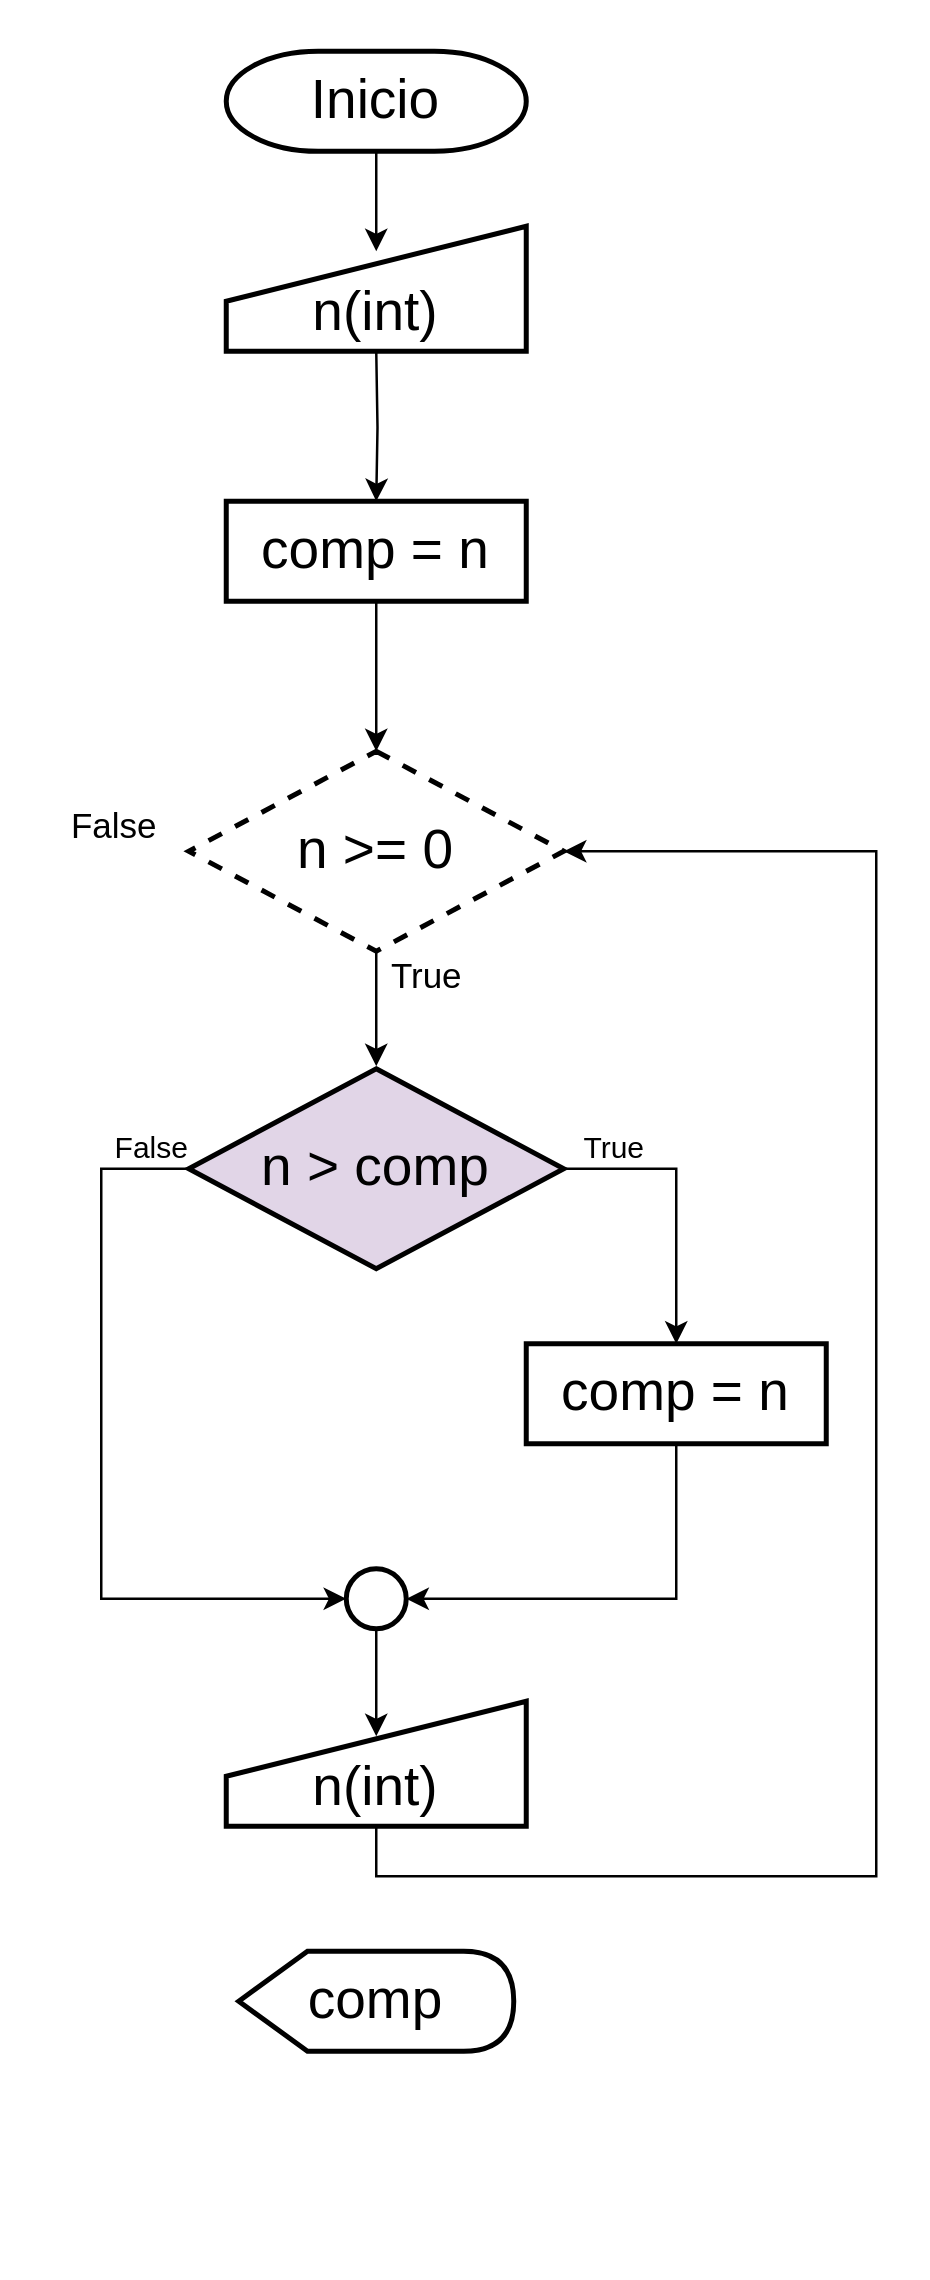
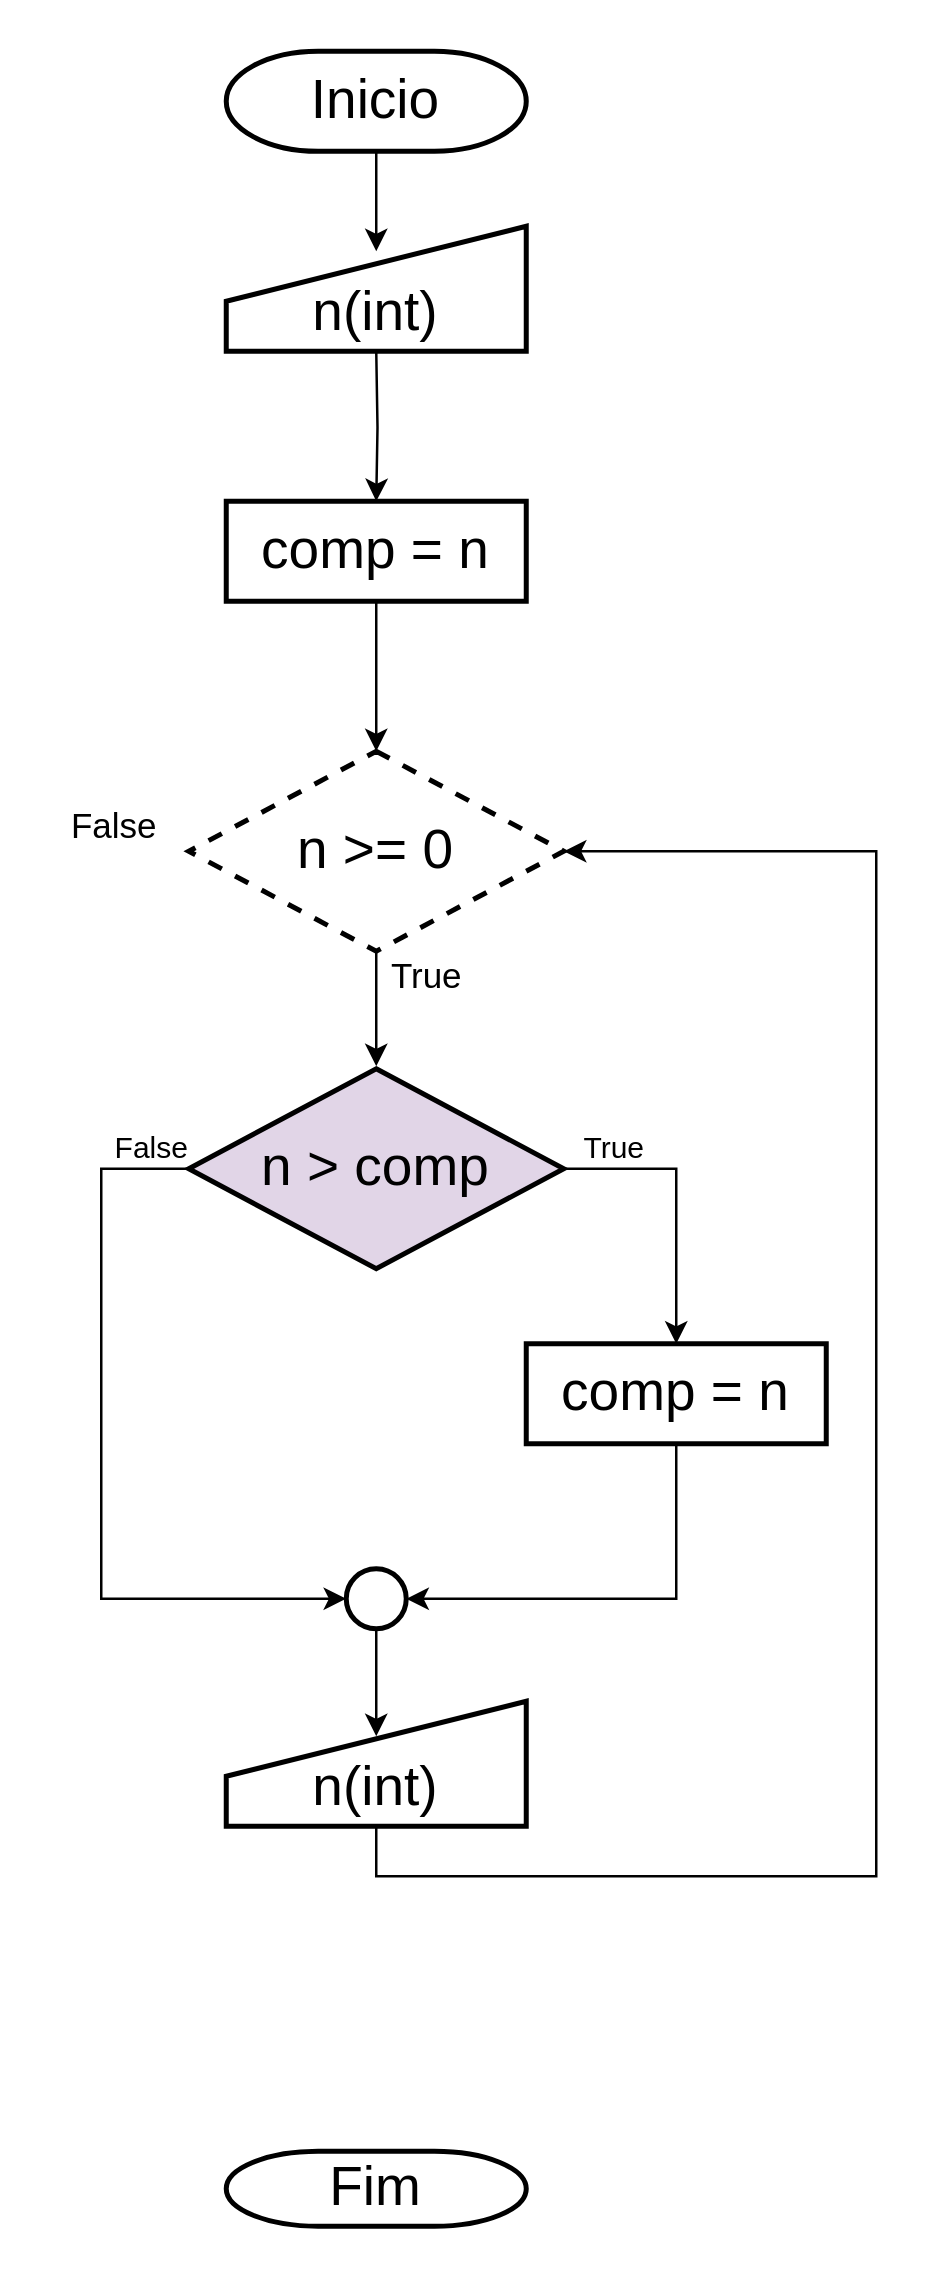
node "comp": removed
node "Fim": added
